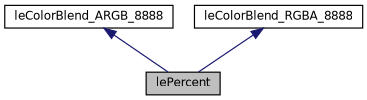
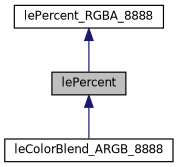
node "leColorBlend_RGBA_8888": label "leColorBlend_RGBA_8888" -> "lePercent_RGBA_8888"
edge "lePercent" -> "leColorBlend_ARGB_8888": reversed
